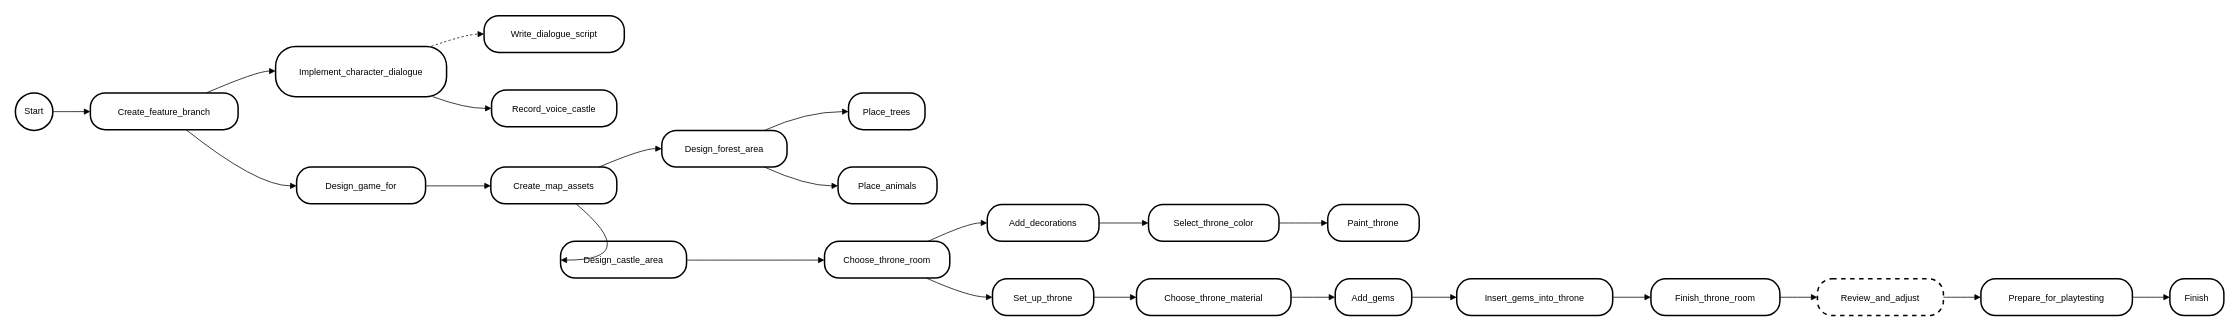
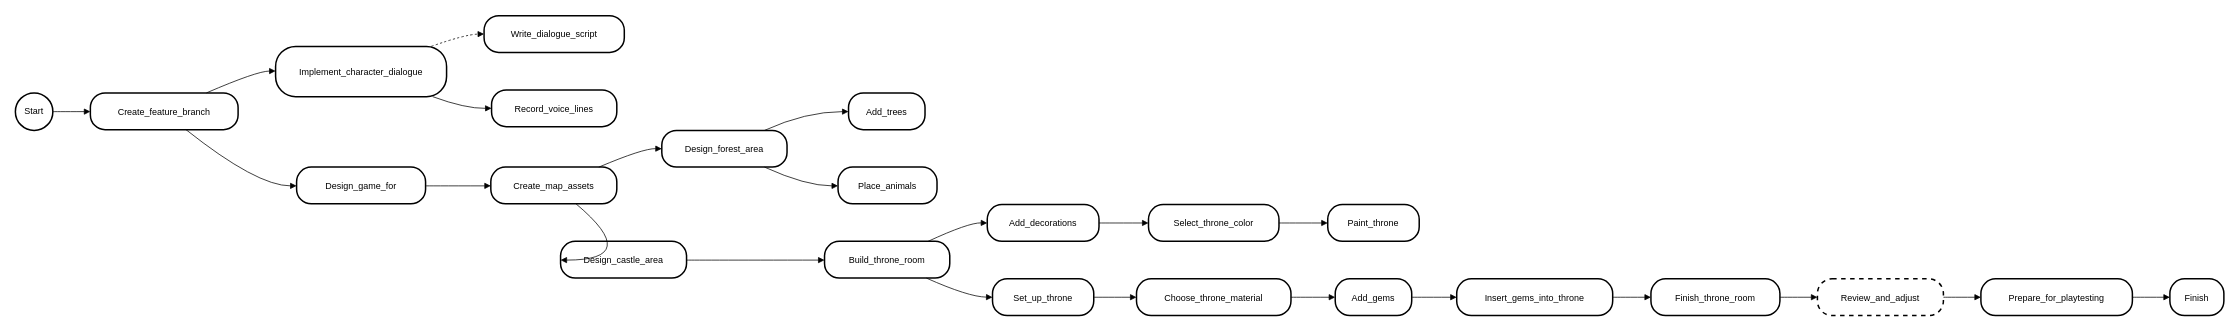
node "Record_voice_castle": label "Record_voice_castle" -> "Record_voice_lines"
node "Place_trees": label "Place_trees" -> "Add_trees"
node "Choose_throne_room": label "Choose_throne_room" -> "Build_throne_room"
